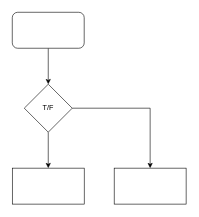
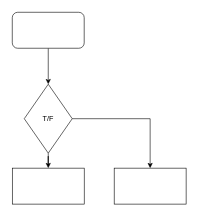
node "T/F": size 48x48 -> 48x69
